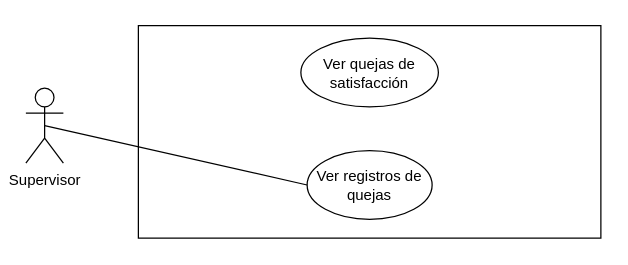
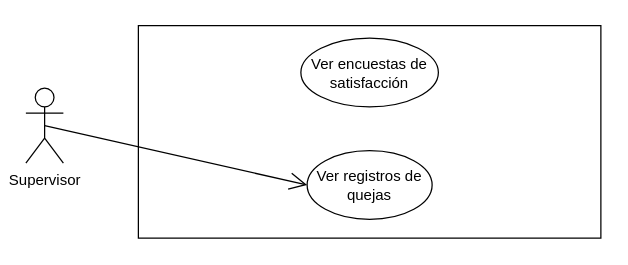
node "Ver quejas de satisfacción": label "Ver quejas de satisfacción" -> "Ver encuestas de satisfacción"
edge "Supervisor" -- "Ver registros de quejas": arrowhead none -> open
